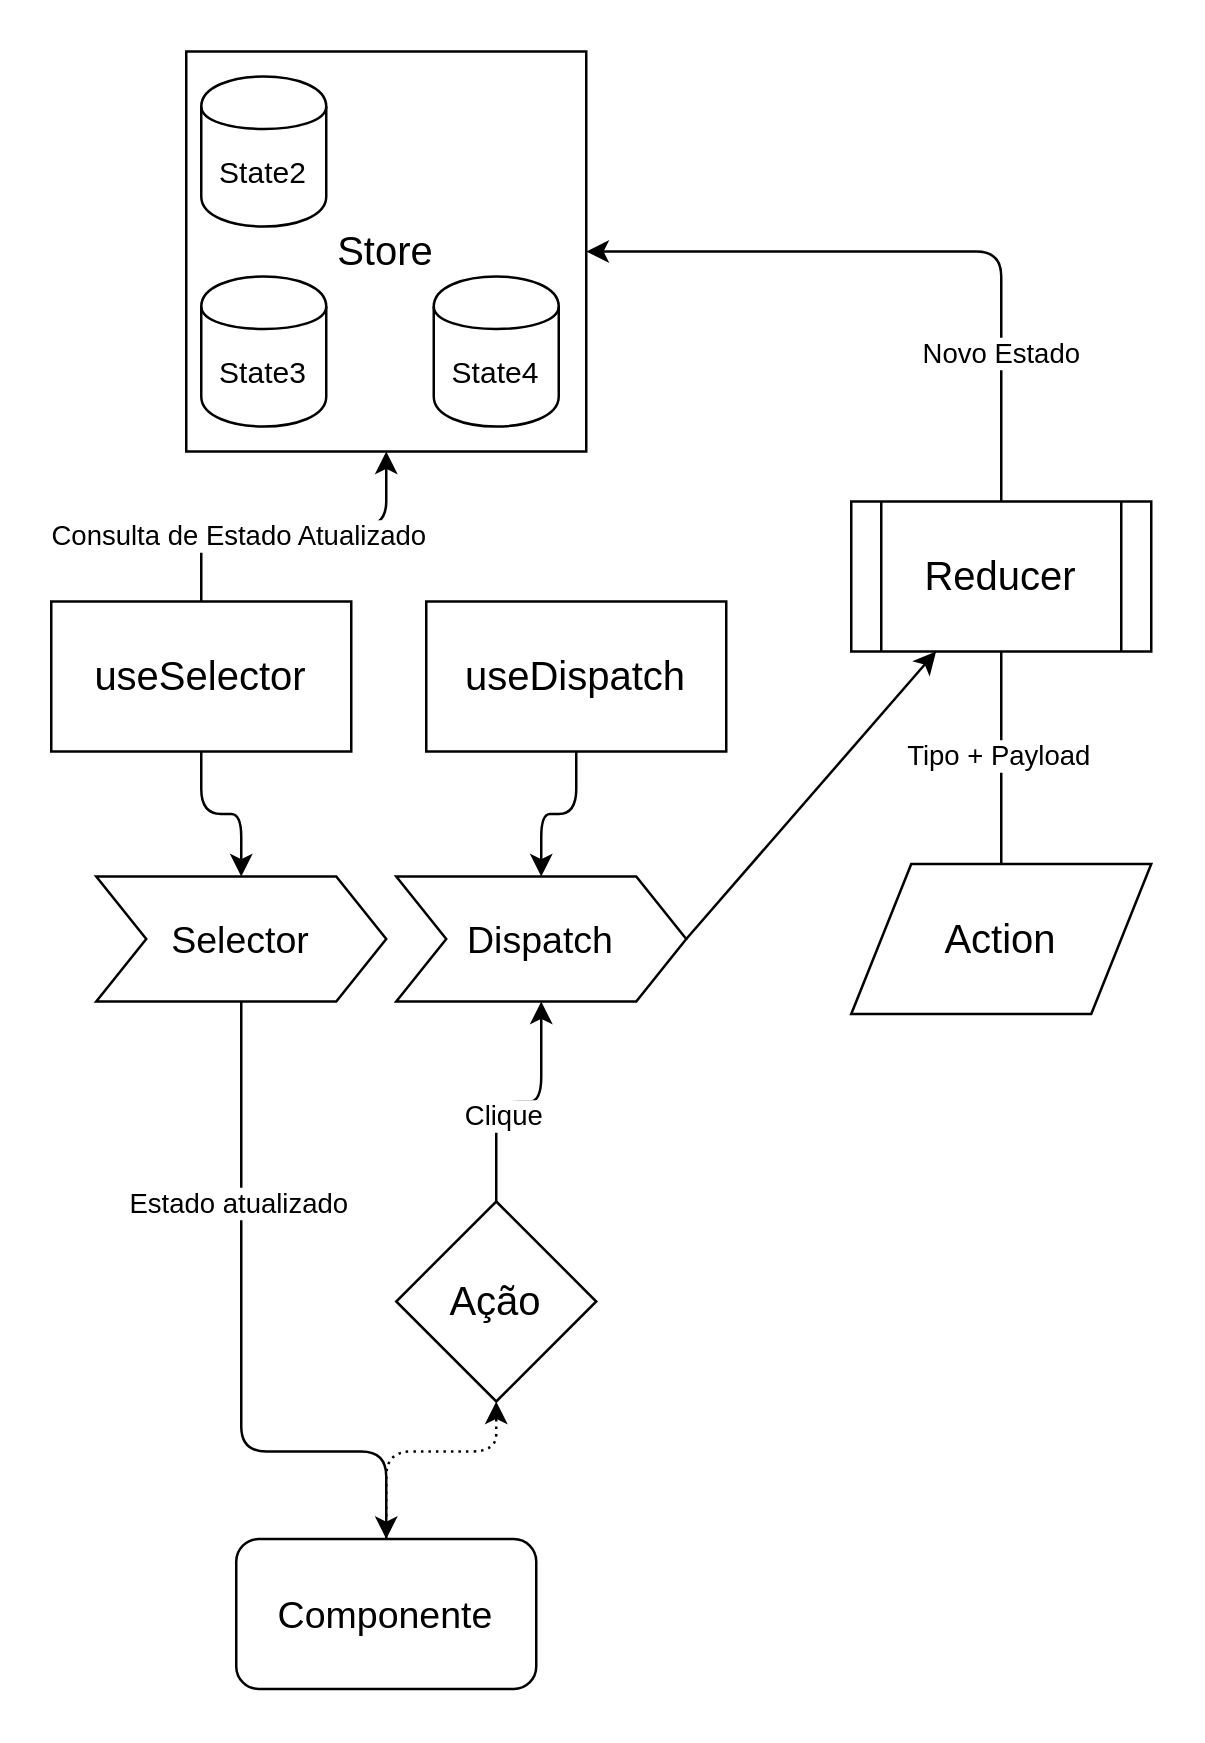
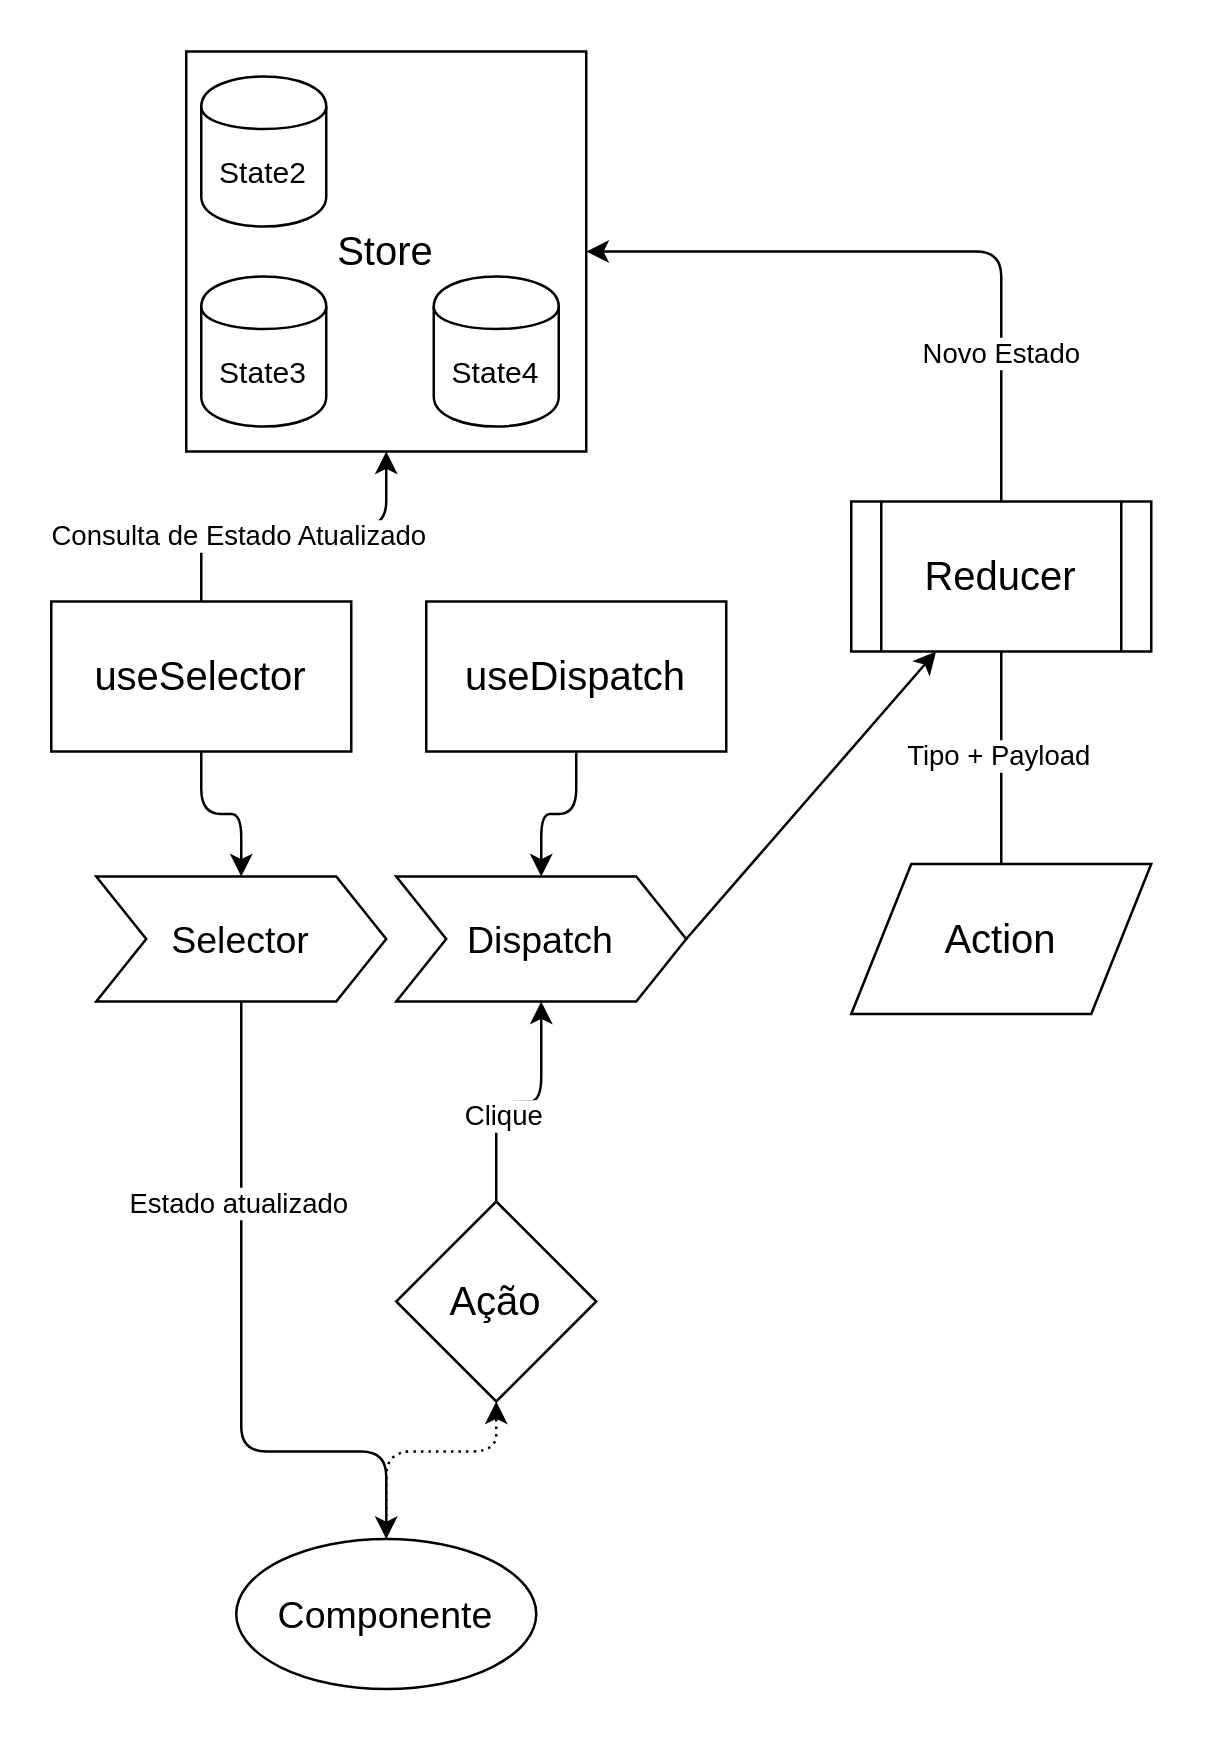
node "Componente": shape rounded rectangle -> ellipse
